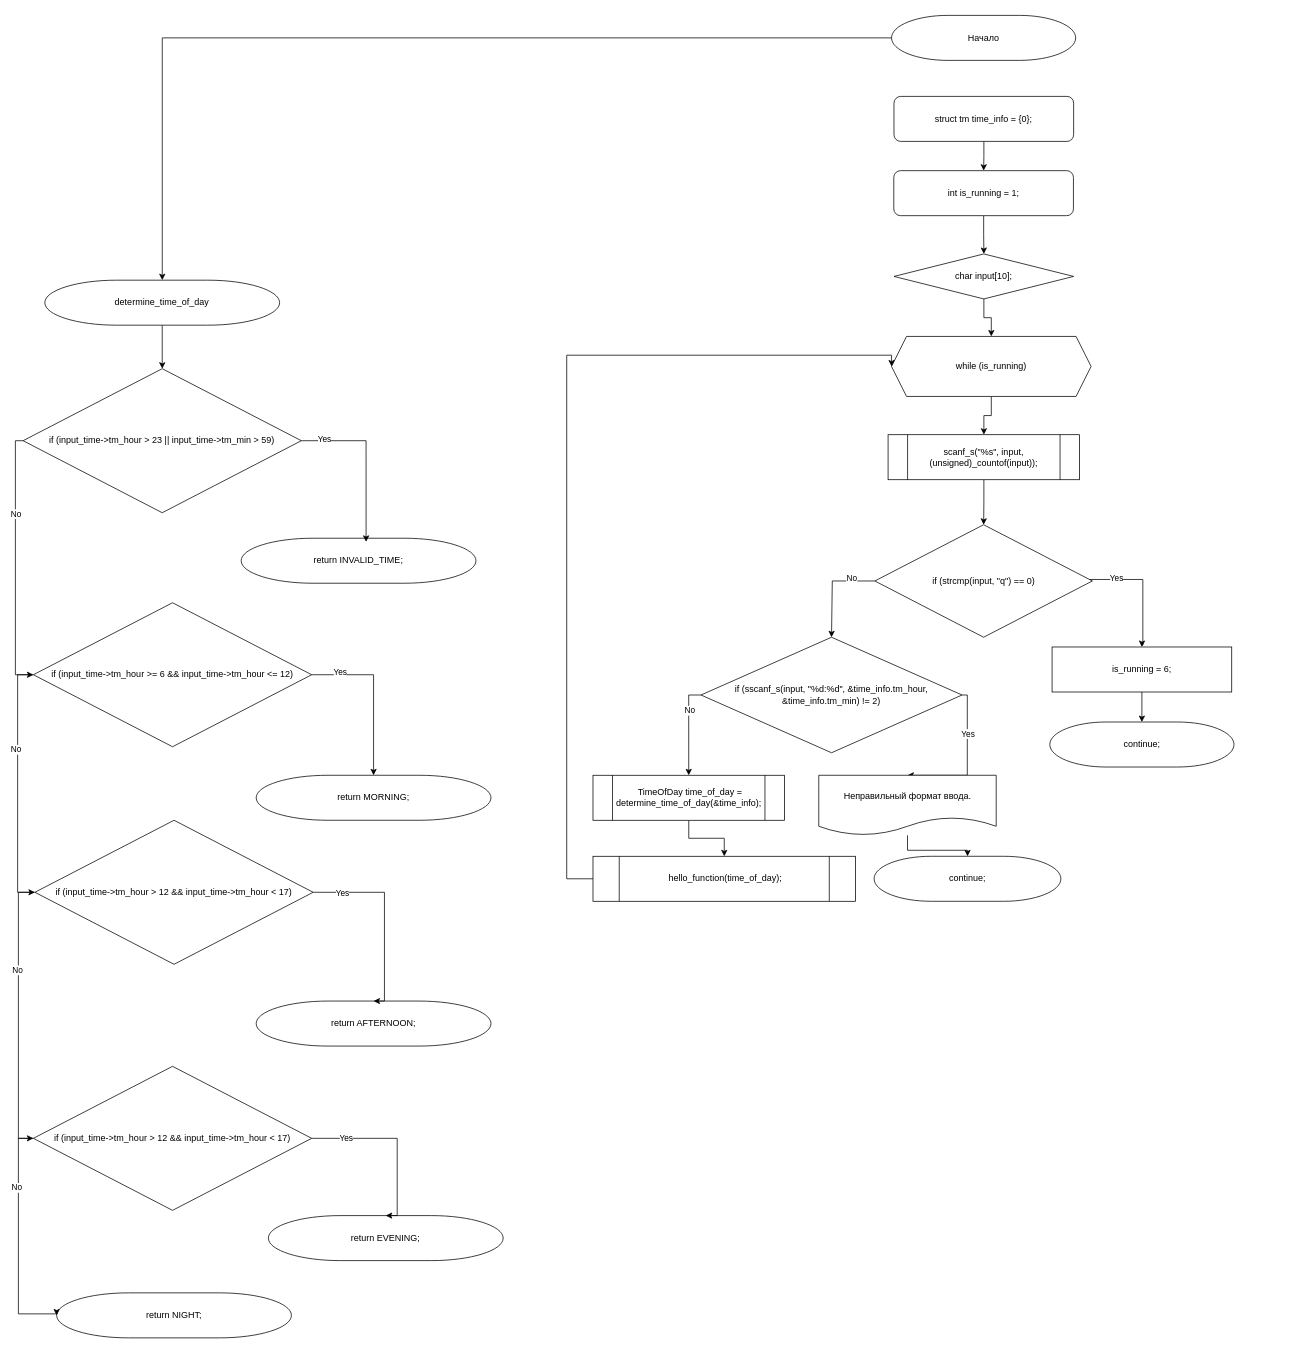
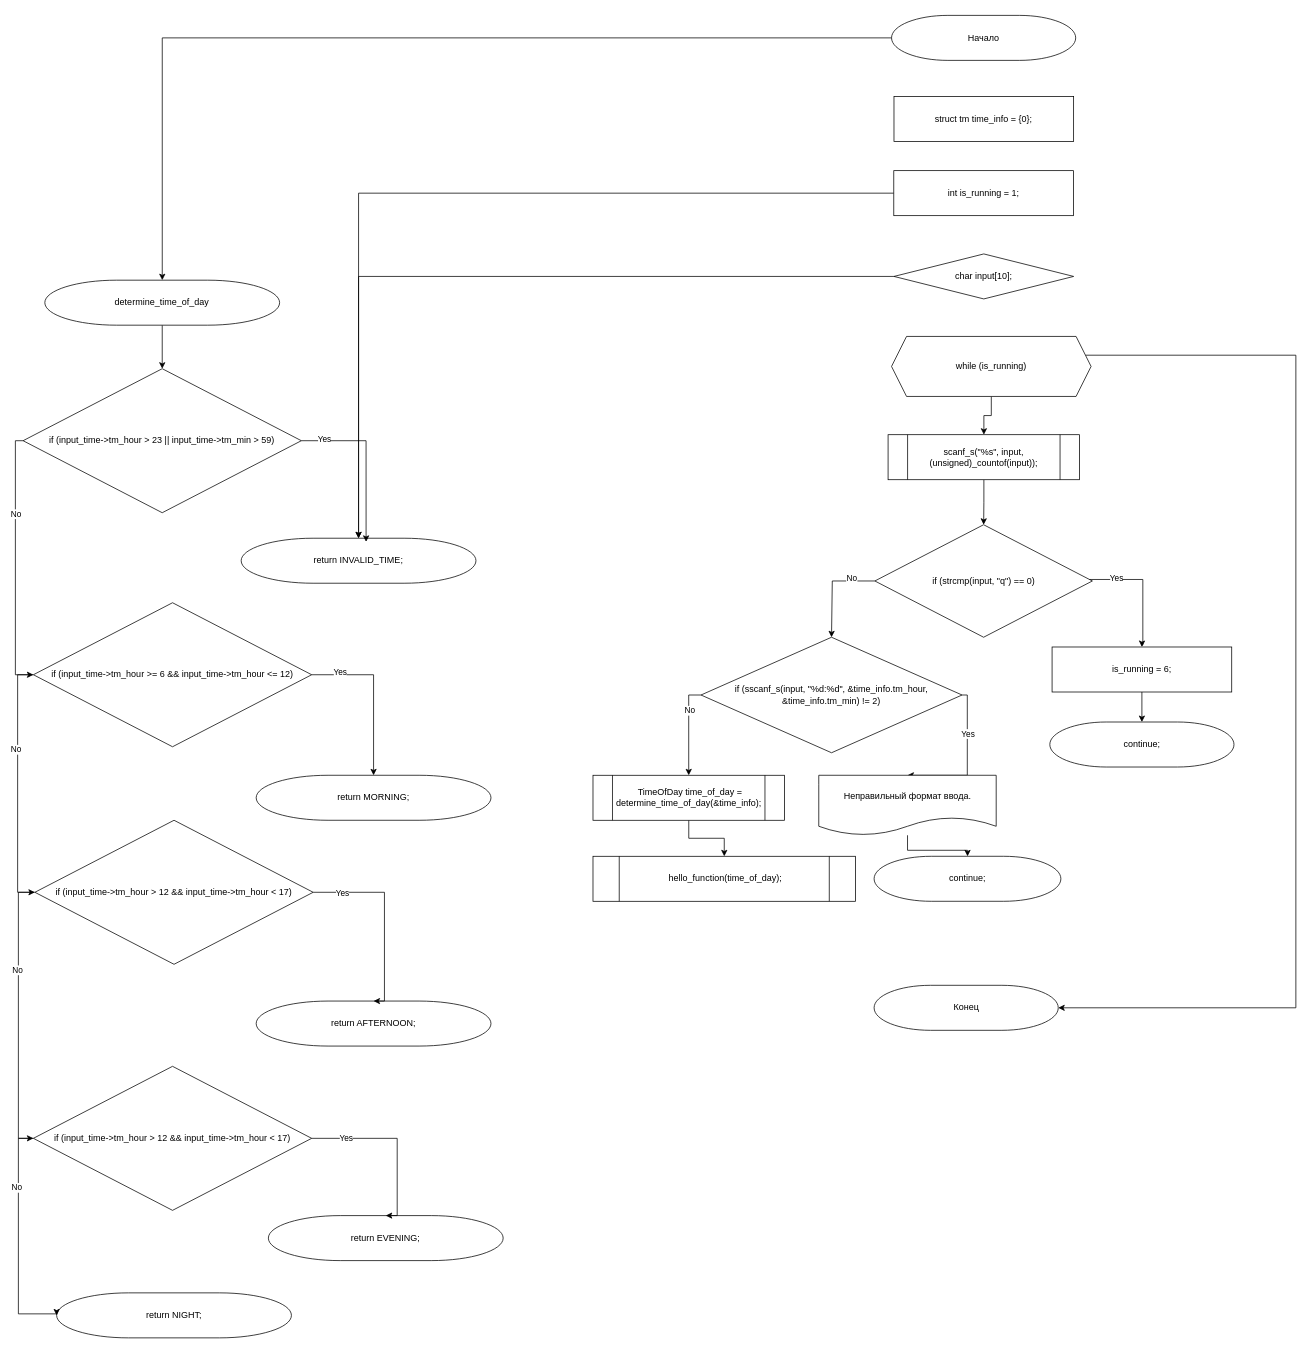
node "struct tm time_info = {0};": shape rounded rectangle -> rectangle
edge "struct tm time_info = {0};" -> "int is_running = 1;": removed
node "int is_running = 1;": shape rounded rectangle -> rectangle
edge "int is_running = 1;" -> "char input[10];": now "int is_running = 1;" -> "return INVALID_TIME;"
edge "char input[10];" -> "while (is_running)": now "char input[10];" -> "return INVALID_TIME;"
edge "hello_function(time_of_day);" -> "while (is_running)": removed
node "Конец": added
edge "while (is_running)" -> "Конец": added
